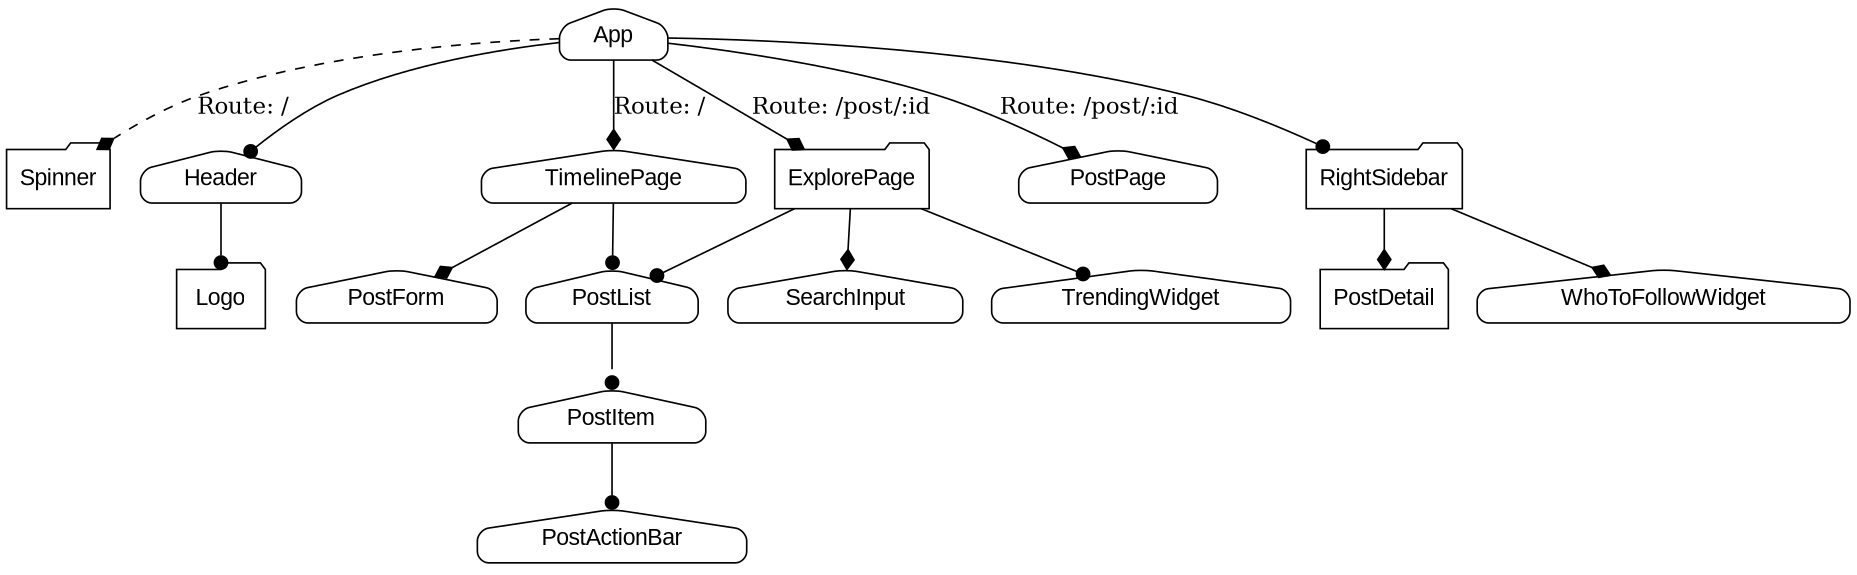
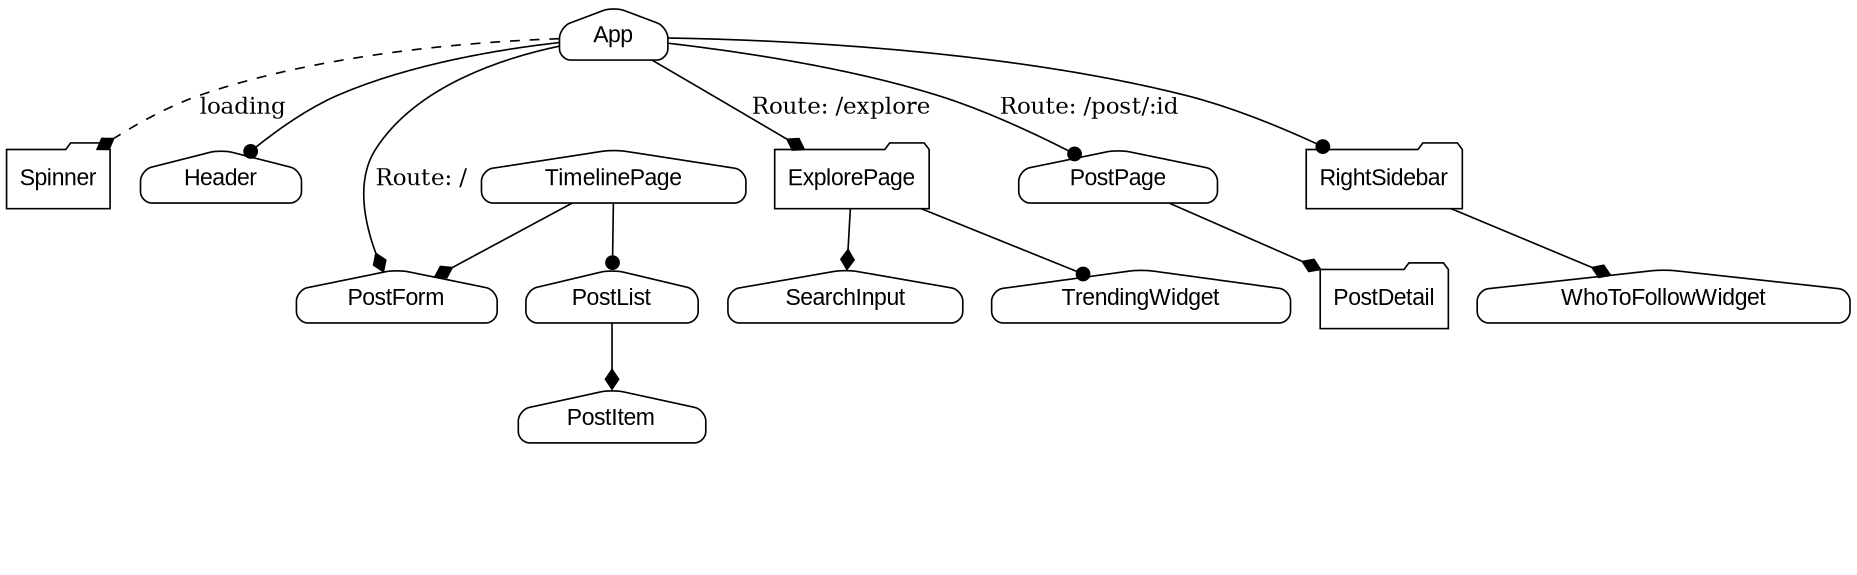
edge "App" -> "PostPage": arrowhead diamond -> dot
edge "App" -> "TimelinePage": now "App" -> "PostForm"
edge "App" -> "Spinner": label "Route: /" -> "loading"
edge "App" -> "ExplorePage": label "Route: /post/:id" -> "Route: /explore"
edge "RightSidebar" -> "PostDetail": now "PostPage" -> "PostDetail"
edge "ExplorePage" -> "PostList": removed
node "Logo": removed
edge "PostList" -> "PostItem": arrowhead dot -> diamond
node "PostActionBar": removed
